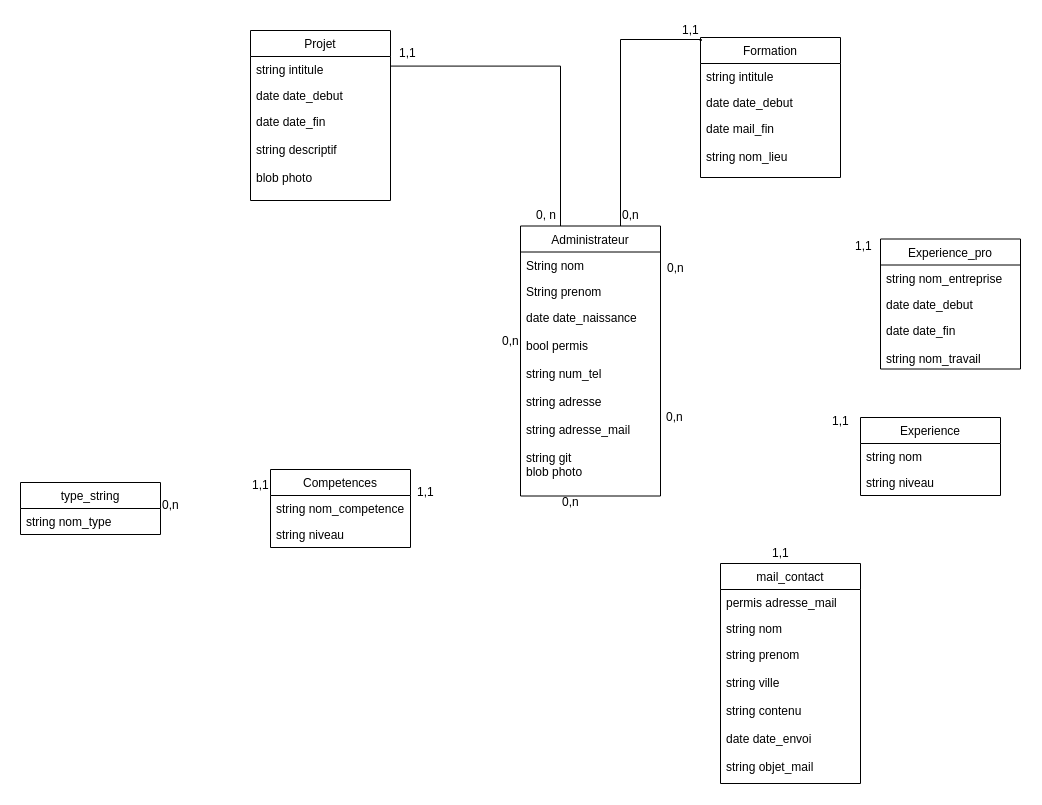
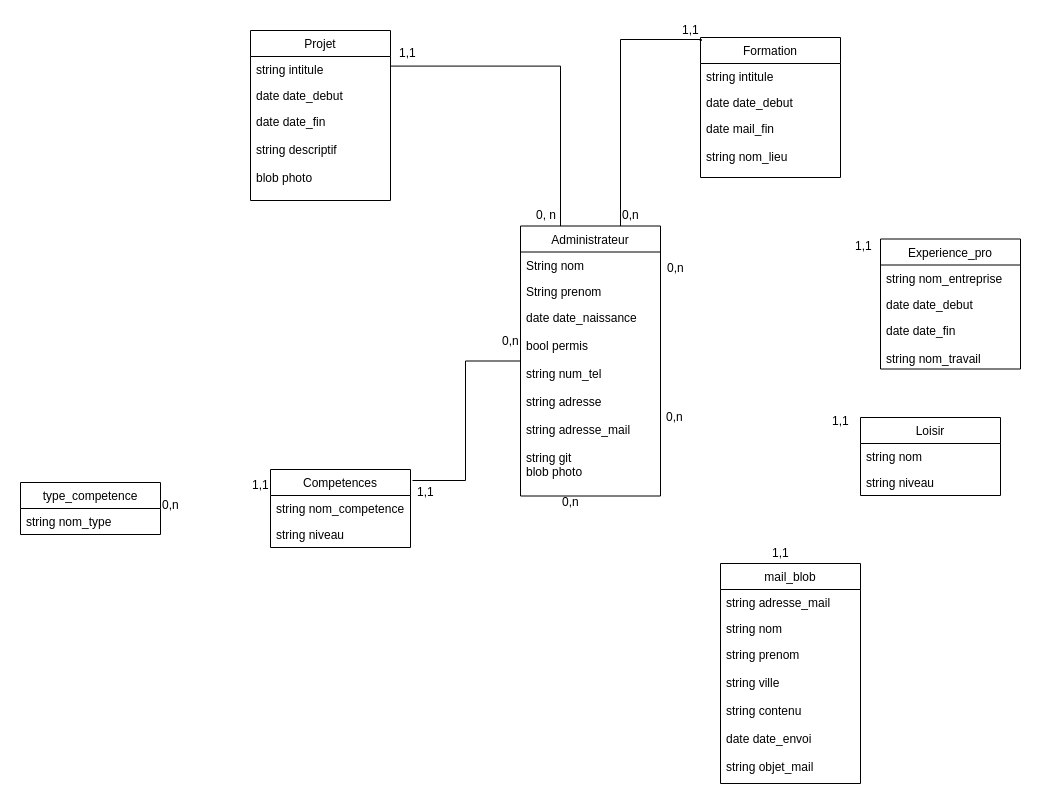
edge "Administrateur" -- "Competences": added
node "Experience": label "Experience" -> "Loisir"
node "type_string": label "type_string" -> "type_competence"
node "mail_contact": label "mail_contact" -> "mail_blob"
node "permis adresse_mail": label "permis adresse_mail" -> "string adresse_mail"
